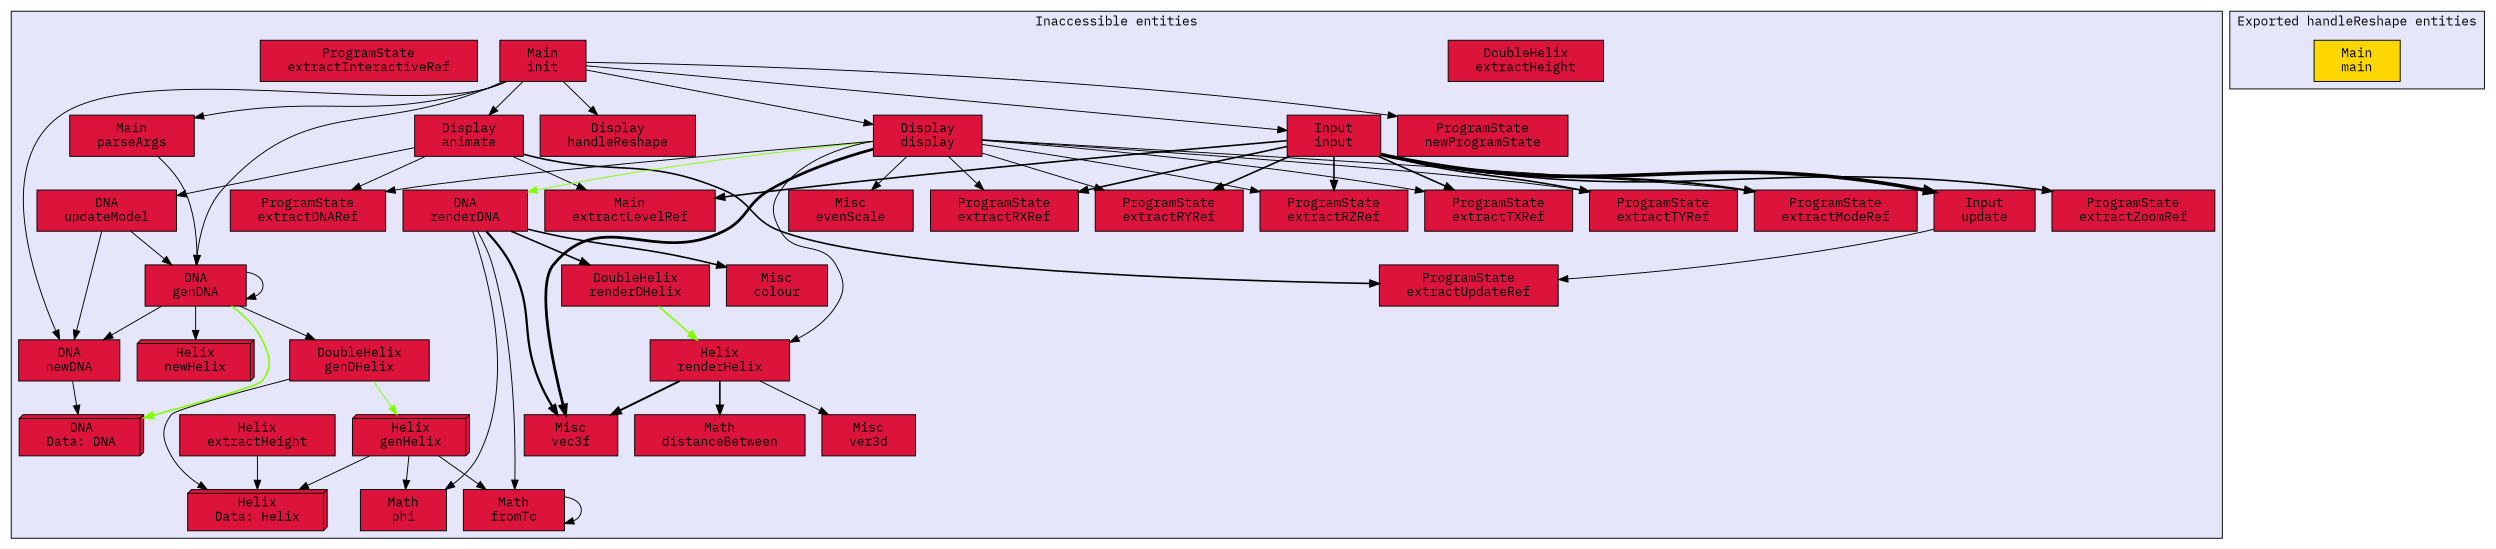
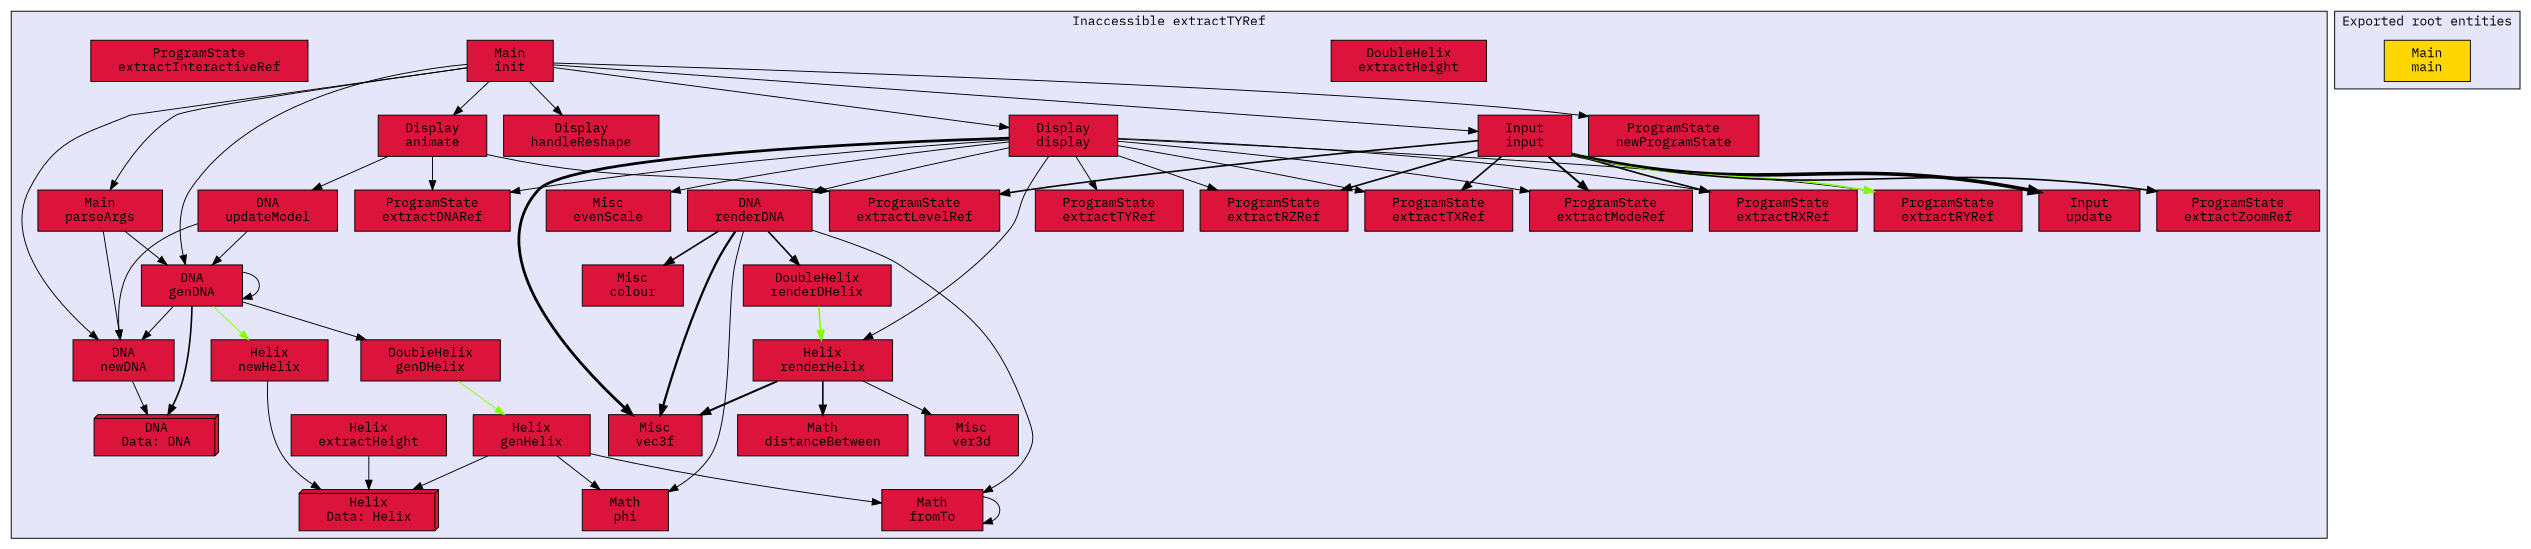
cluster "Inaccessible entities": label "Inaccessible entities" -> "Inaccessible extractTYRef"
cluster "Exported handleReshape entities": label "Exported handleReshape entities" -> "Exported root entities"
edge "Display display" -> "DNA renderDNA": color chartreuse -> black
edge "Input input" -> "ProgramState extractRYRef": color black -> chartreuse
edge "Input input" -> "ProgramState extractTYRef": removed
node "Main extractLevelRef": label "Main extractLevelRef" -> "ProgramState extractLevelRef"
edge "Main parseArgs" -> "DNA newDNA": added
node "ProgramState extractUpdateRef": removed
edge "DNA genDNA" -> "Helix newHelix": color black -> chartreuse
node "Helix newHelix": shape box3d -> box
edge "DNA genDNA" -> "DNA Data: DNA": color chartreuse -> black
edge "DoubleHelix genDHelix" -> "Helix Data: Helix": now "Helix newHelix" -> "Helix Data: Helix"
node "Helix genHelix": shape box3d -> box
